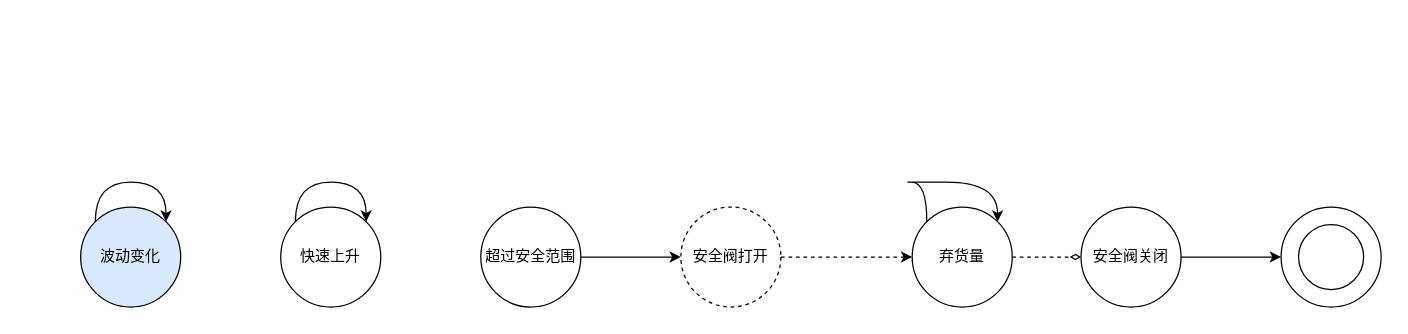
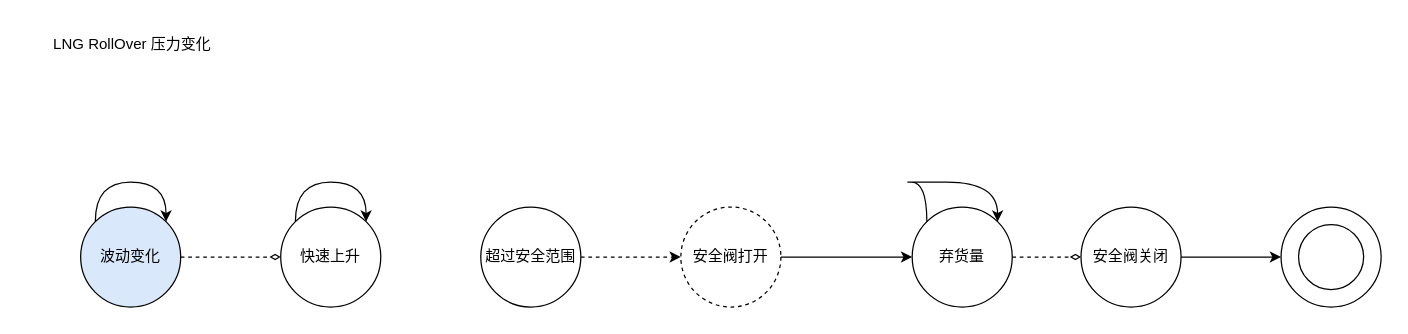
node "LNG RollOver 压力变化": added
edge "波动变化" -> "快速上升": added
edge "超过安全范围" -> "安全阀打开": style solid -> dashed
edge "安全阀打开" -> "弃货量": style dashed -> solid
